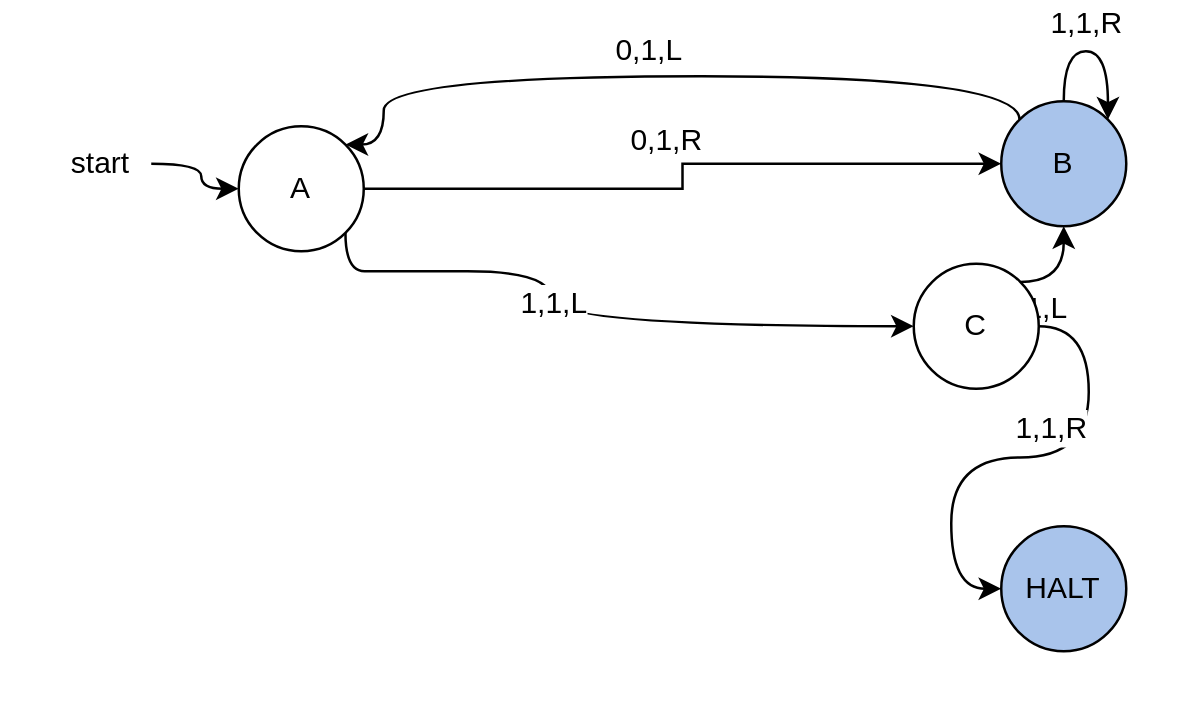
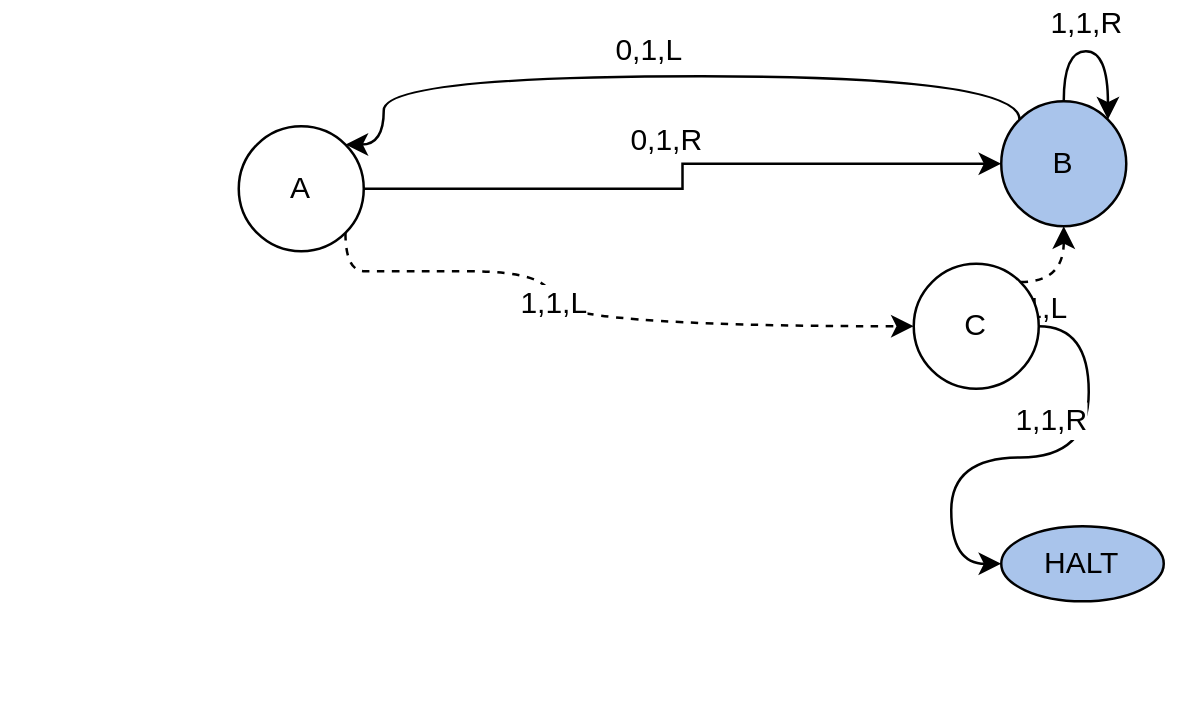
node "start": removed
edge "start" -> "A": removed
edge "C" -> "B": style solid -> dashed
edge "A" -> "C": style solid -> dashed
node "HALT": size 125x125 -> 163x75
